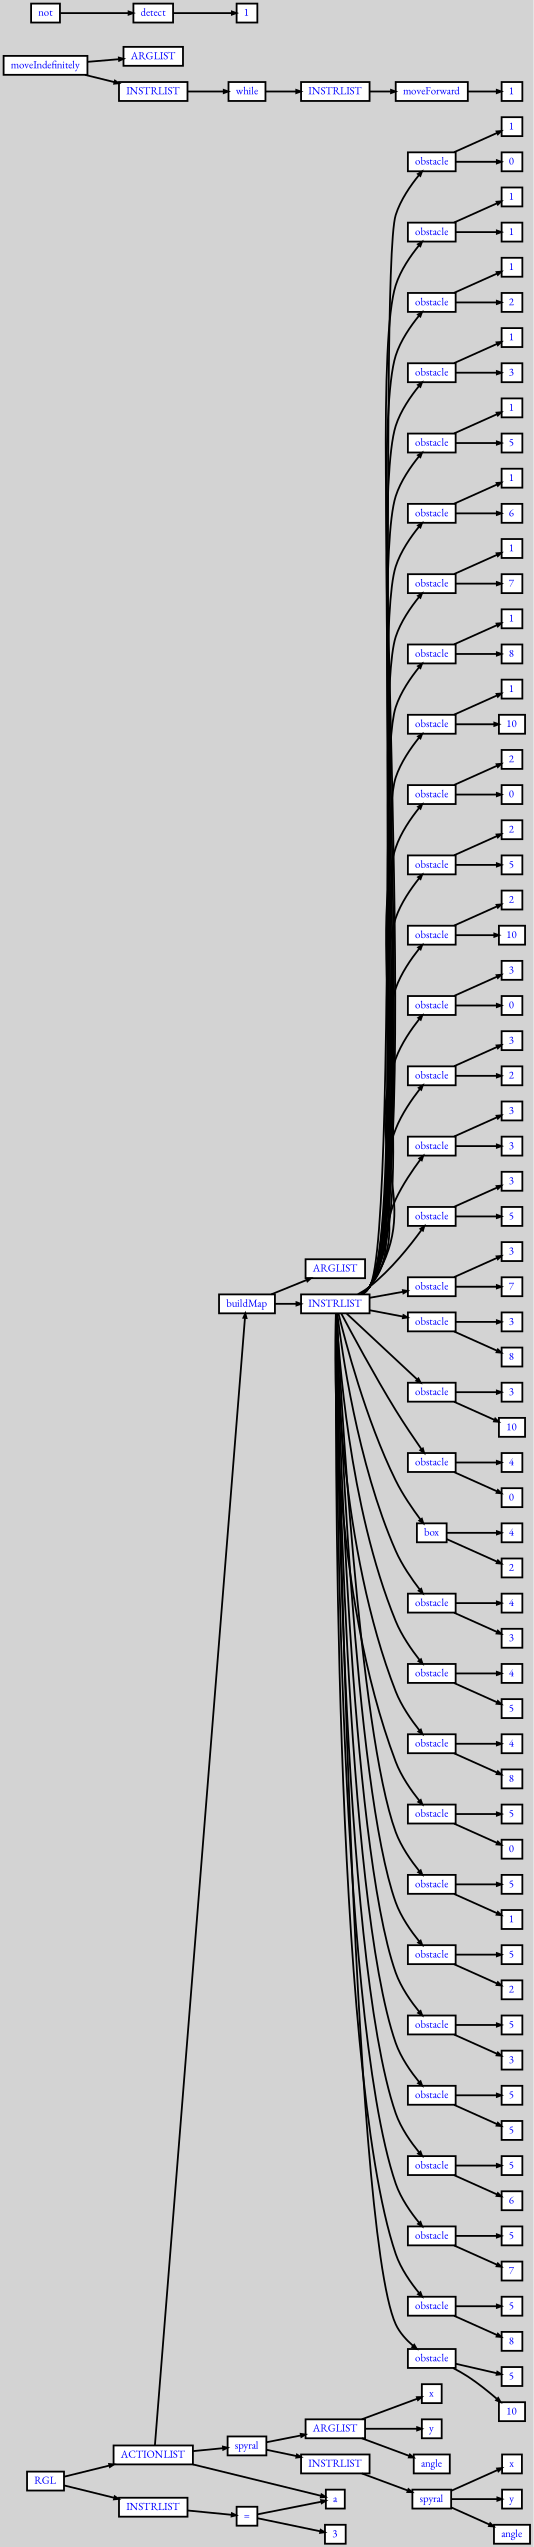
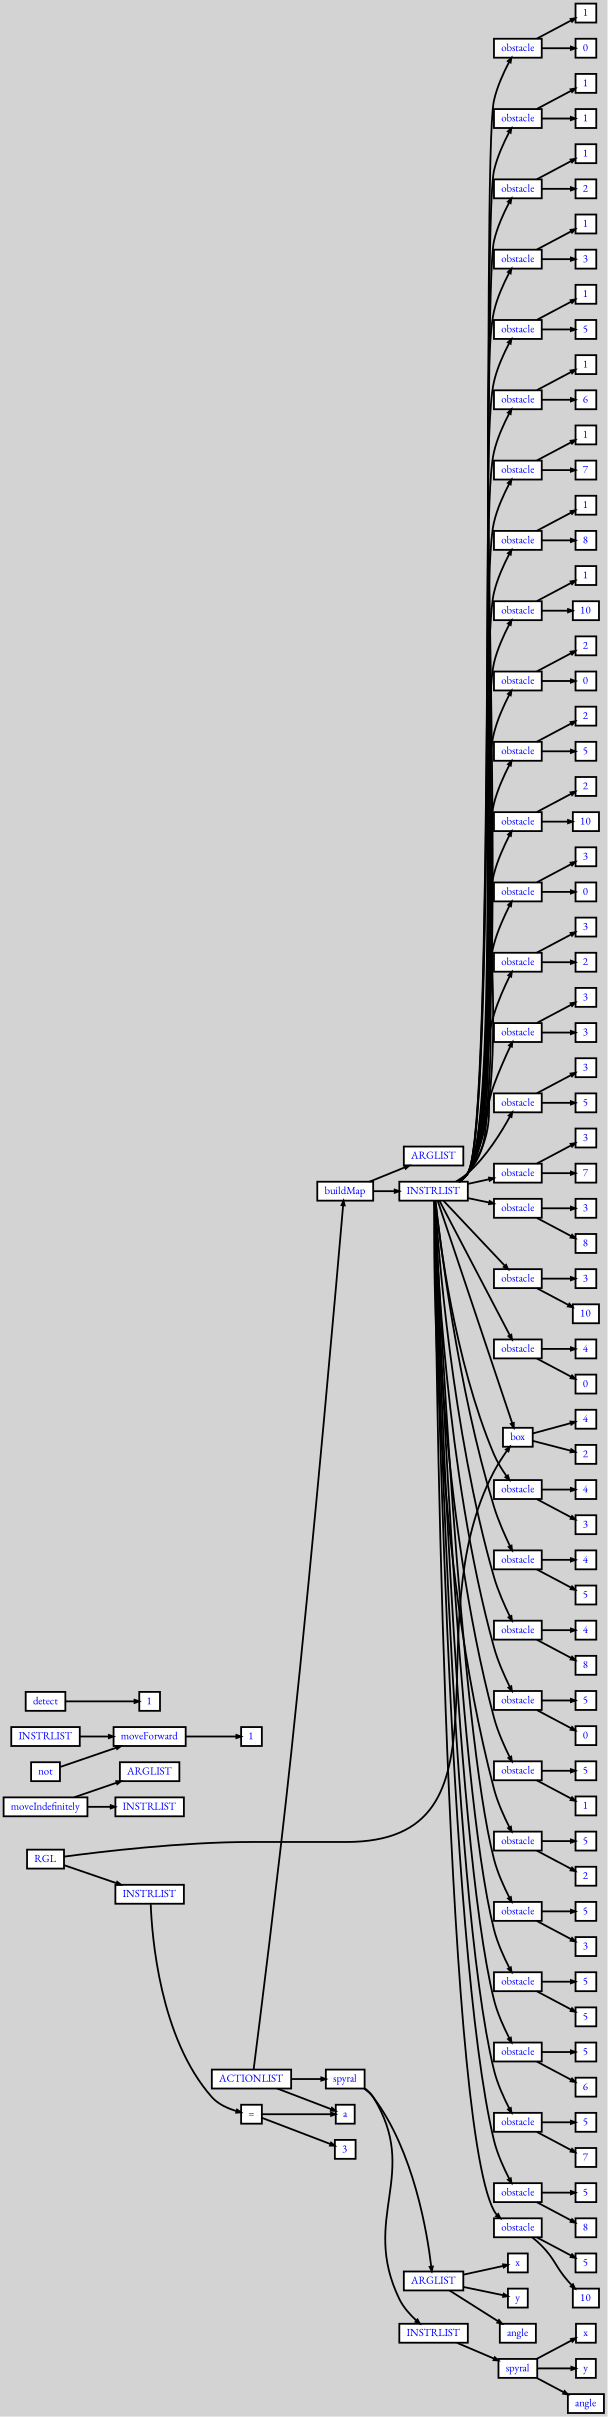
edge "not" -> "detect": now "not" -> "moveForward"
node "while": removed
edge "RGL" -> "ACTIONLIST": now "RGL" -> "box"
